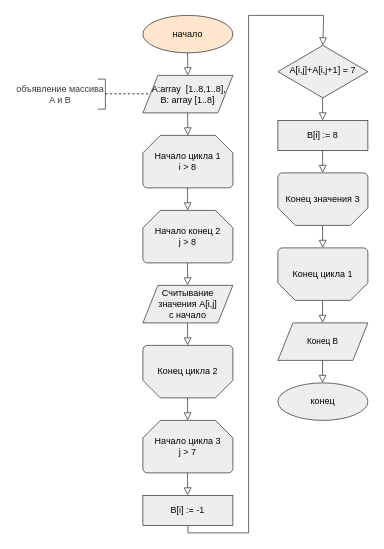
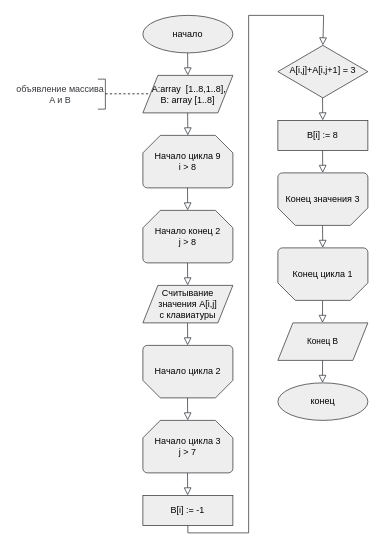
node "начало": fillcolor #ffe6cc -> #eeeeee
node "A[i,j]+A[i,j+1] = 7": label "A[i,j]+A[i,j+1] = 7" -> "A[i,j]+A[i,j+1] = 3"
node "Начало цикла 1 i > 8": label "Начало цикла 1 i > 8" -> "Начало цикла 9 i > 8"
node "Считывание значения A[i,j]с начало": label "Считывание значения A[i,j]с начало" -> "Считывание значения A[i,j]с клавиатуры"
node "Конец цикла 2": label "Конец цикла 2" -> "Начало цикла 2"
